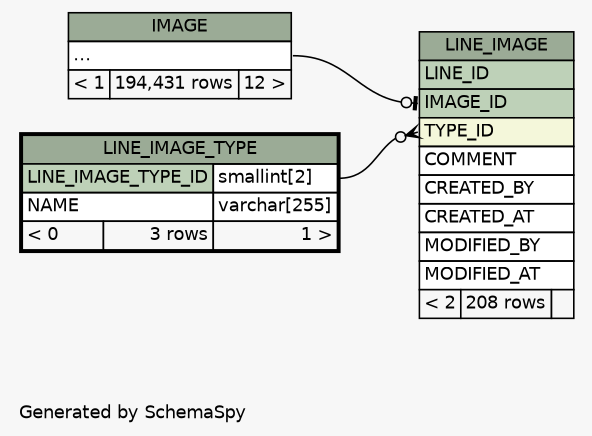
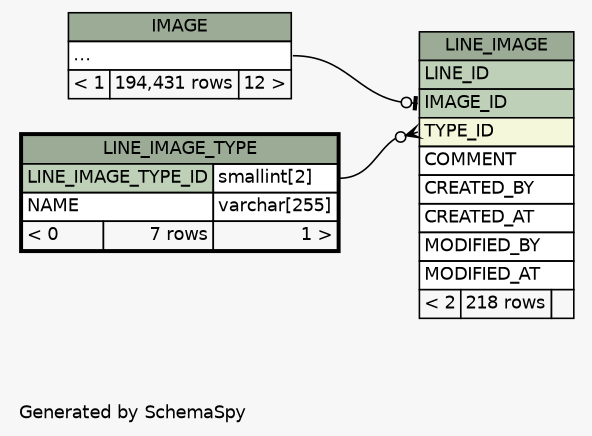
node "LINE_IMAGE_TYPE": text "3 rows" -> "7 rows"
node "LINE_IMAGE": text "208 rows" -> "218 rows"
